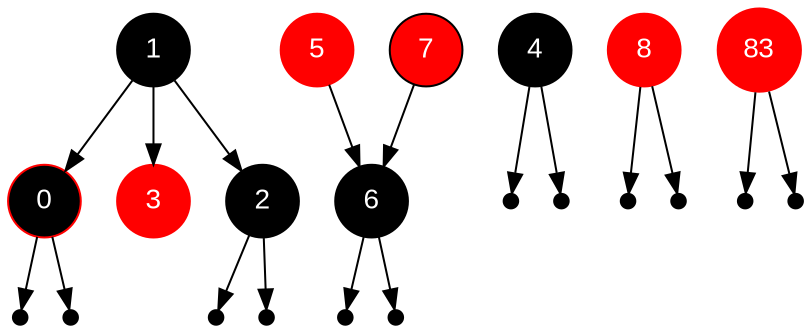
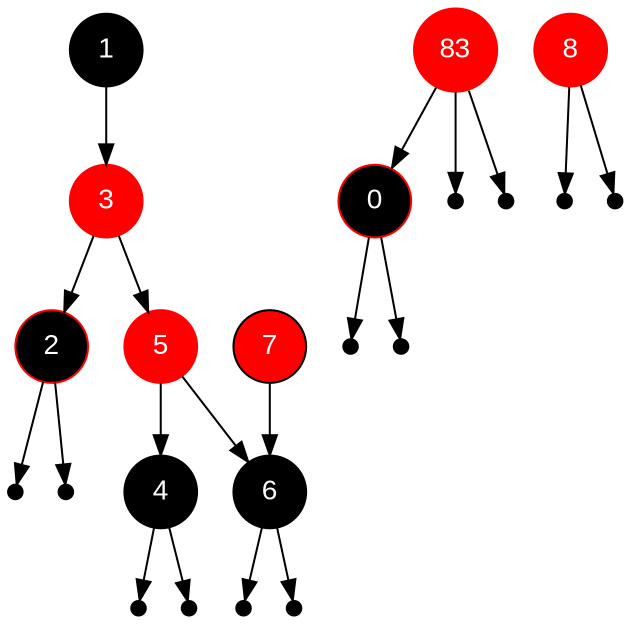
edge "1" -> "0": now "83" -> "0"
edge "1" -> "2": now "3" -> "2"
node "2": color black -> red
edge "3" -> "5": added
edge "5" -> "4": added
